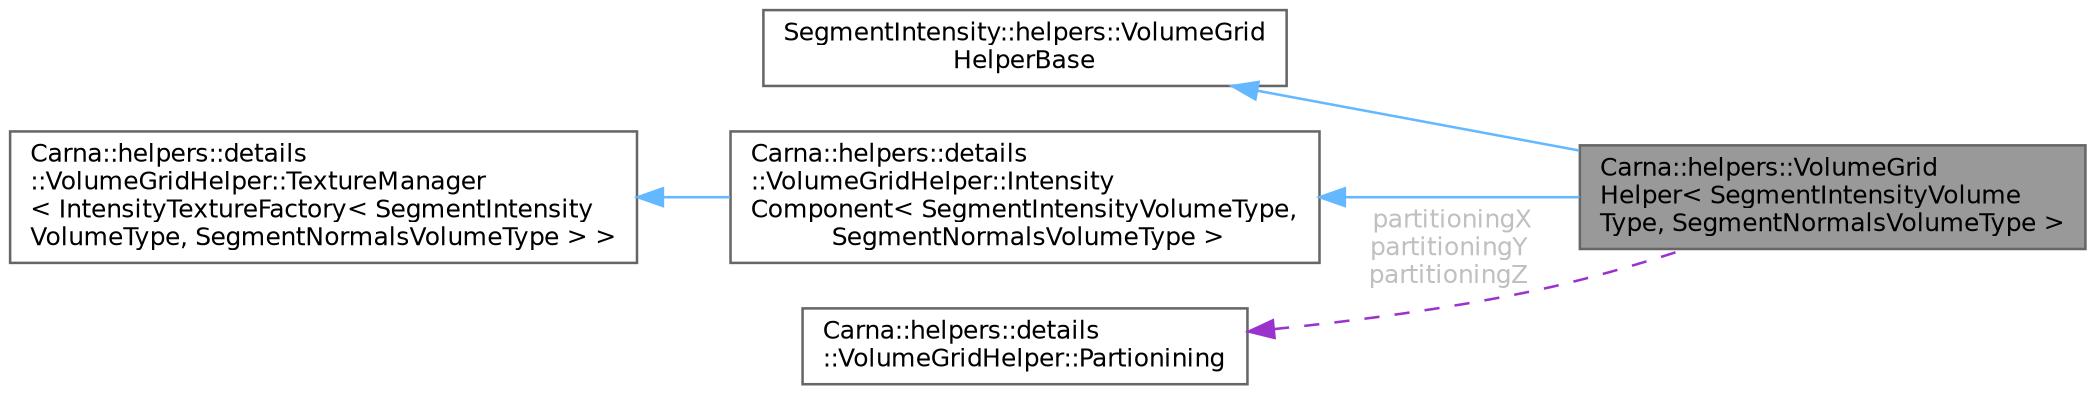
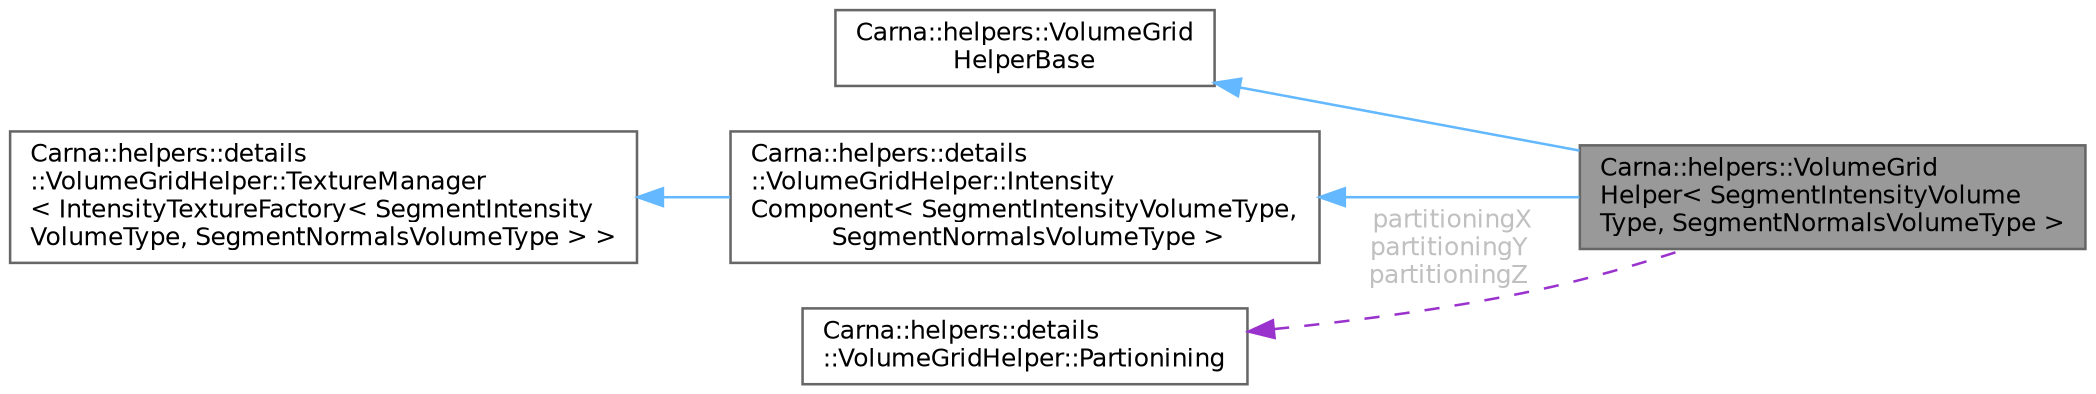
node "SegmentIntensity::helpers::VolumeGrid HelperBase": label "SegmentIntensity::helpers::VolumeGrid HelperBase" -> "Carna::helpers::VolumeGrid HelperBase"
